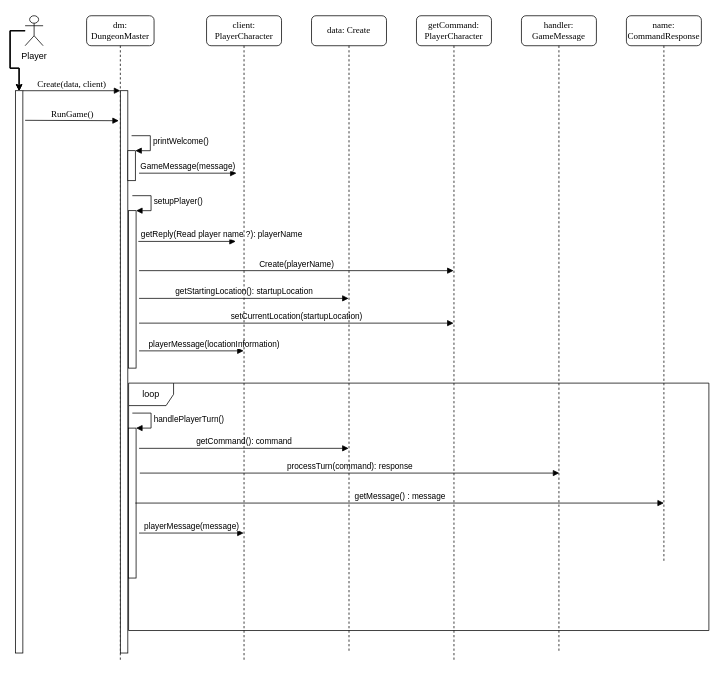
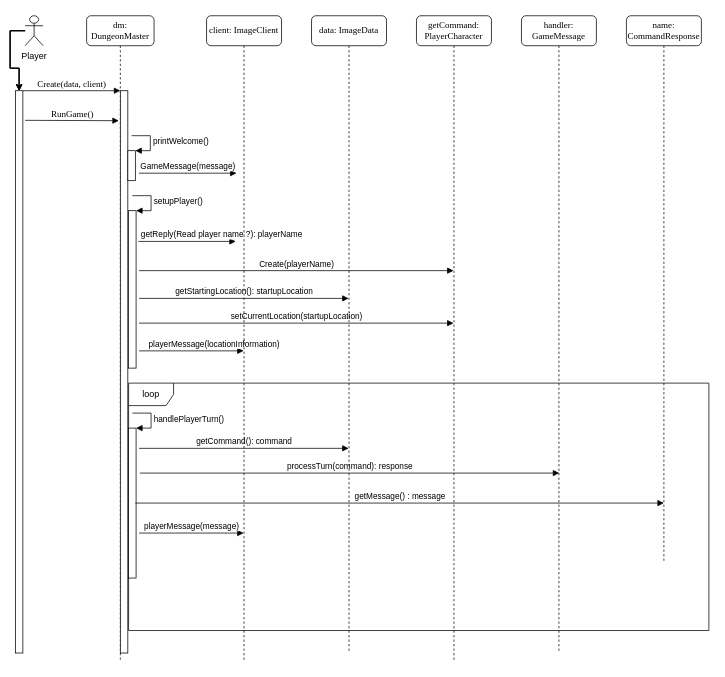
node "client: PlayerCharacter": label "client: PlayerCharacter" -> "client: ImageClient"
node "data: Create": label "data: Create" -> "data: ImageData"
